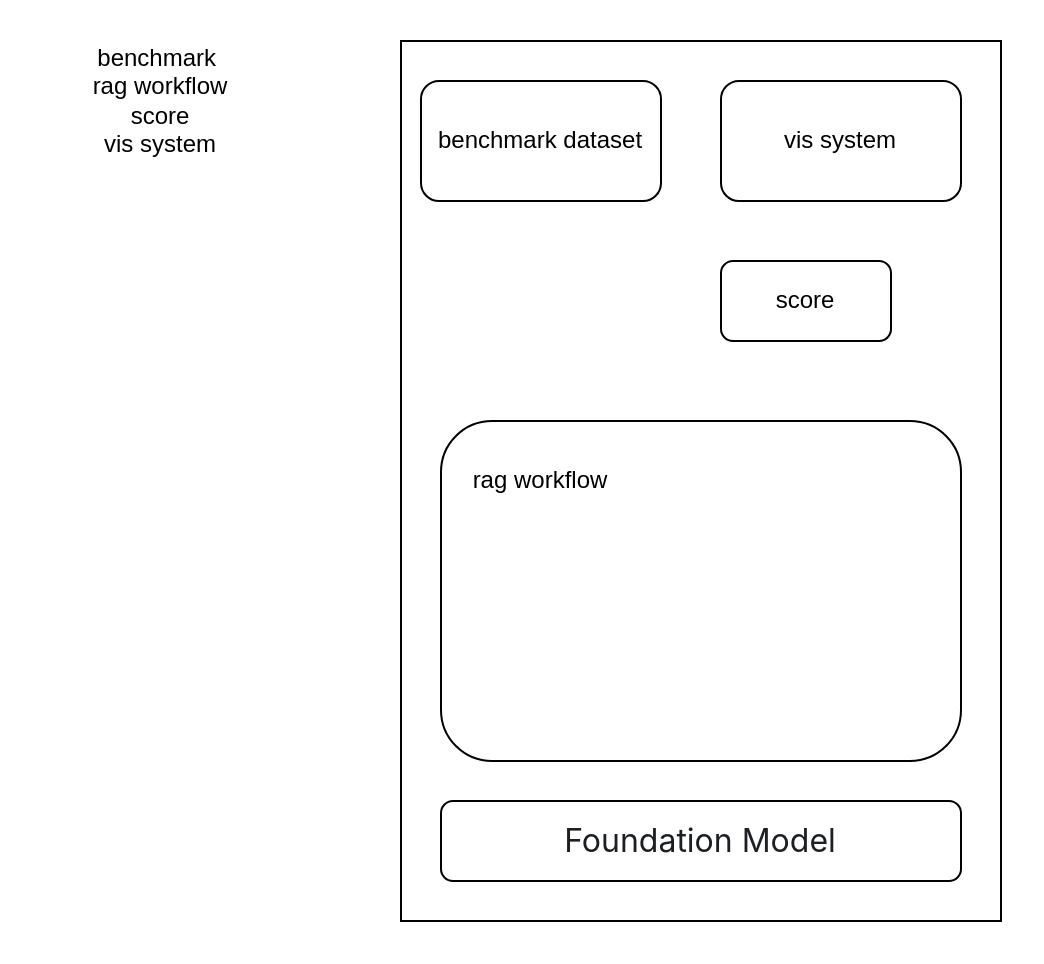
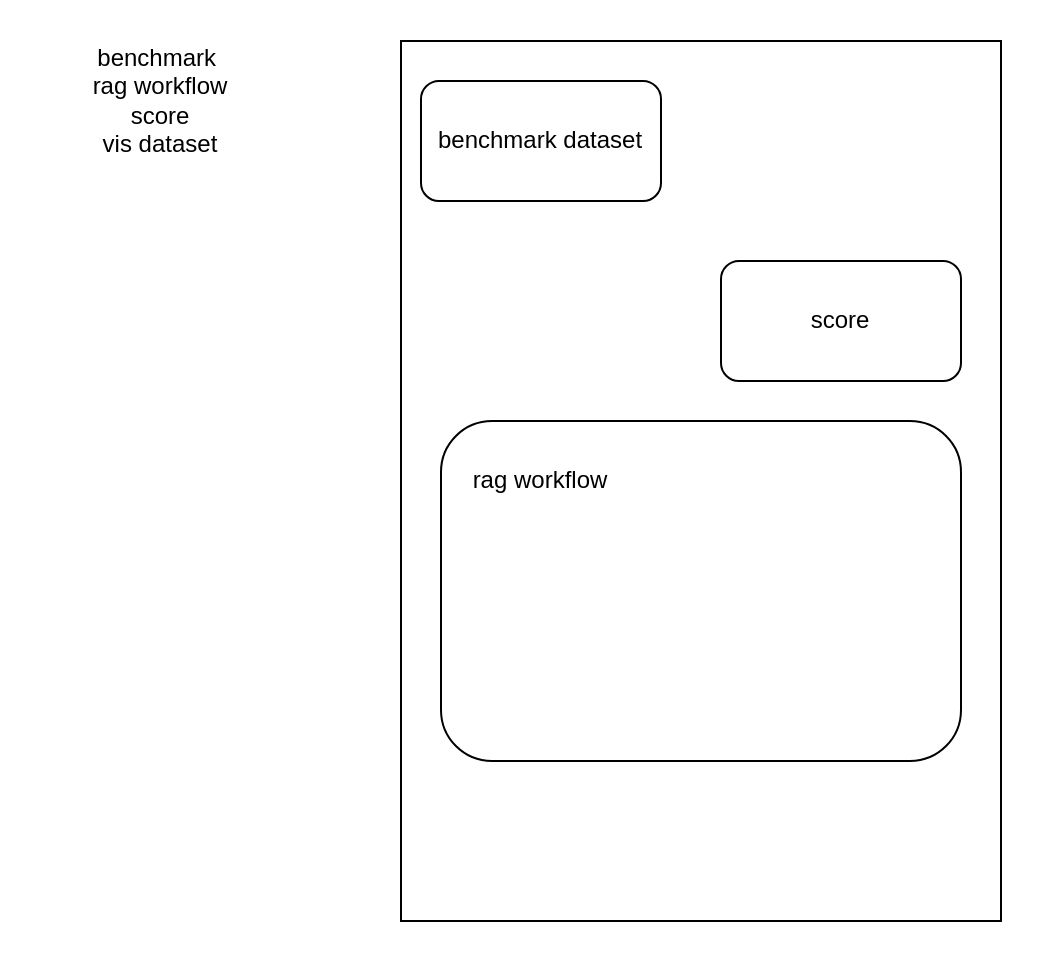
node "benchmark rag workflow score vis system": label "benchmark rag workflow score vis system" -> "benchmark rag workflow score vis dataset"
node "vis system": removed
node "score": size 170x80 -> 240x120
node "Foundation Model": removed
